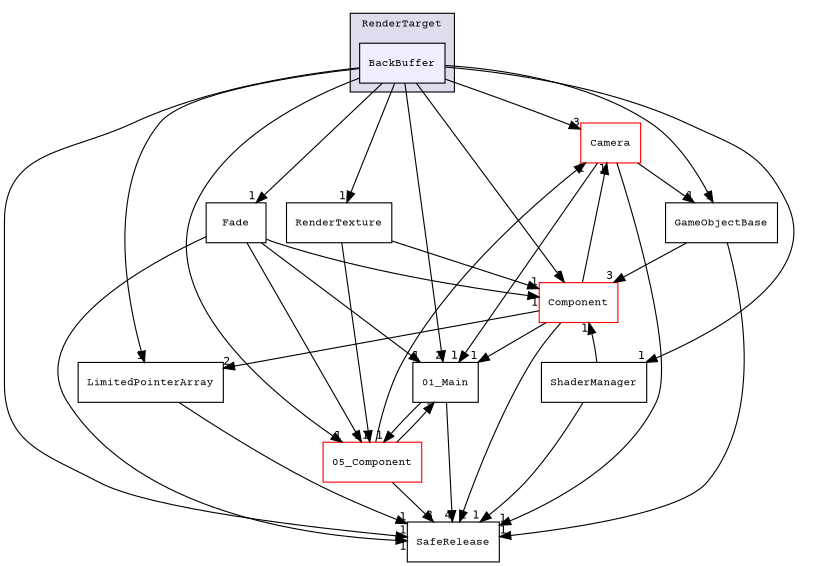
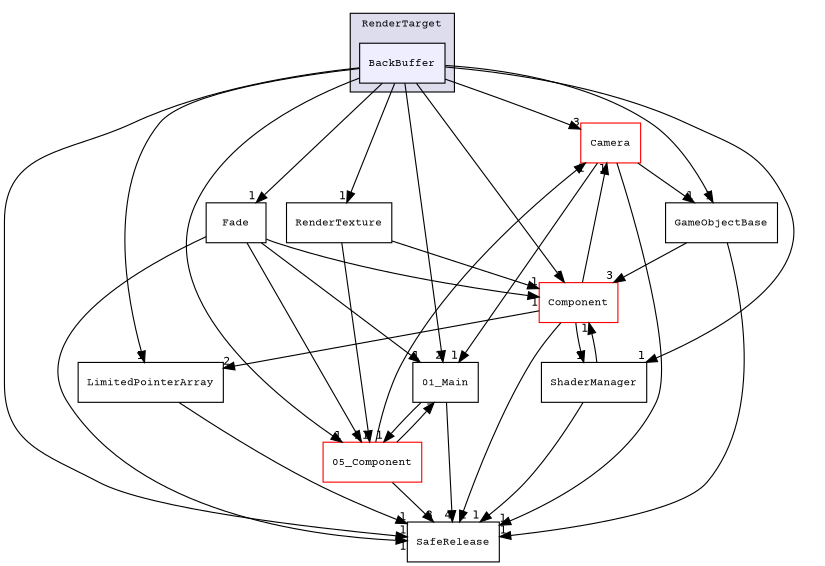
edge "Component" -> "01_Main": now "Component" -> "ShaderManager"
